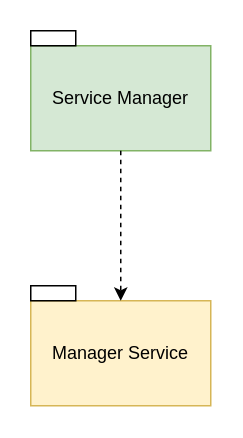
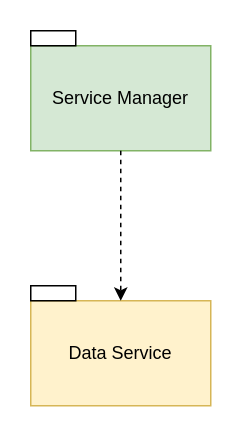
node "Manager Service": label "Manager Service" -> "Data Service"
